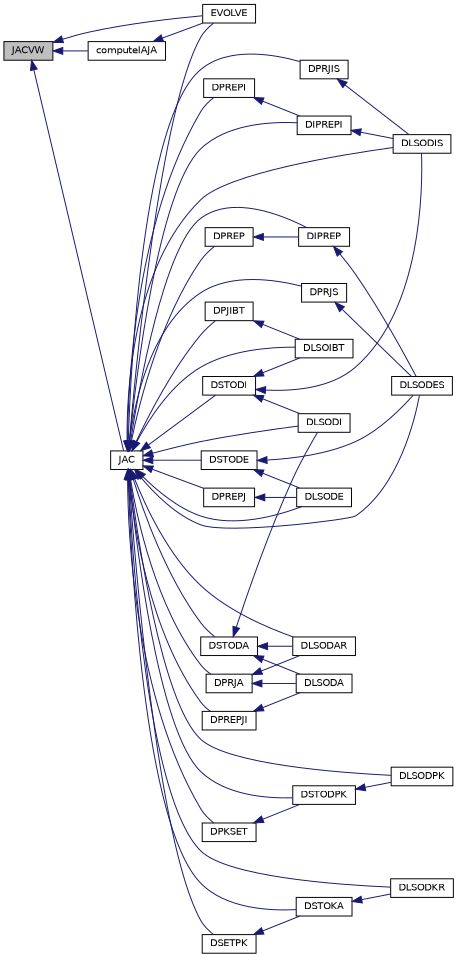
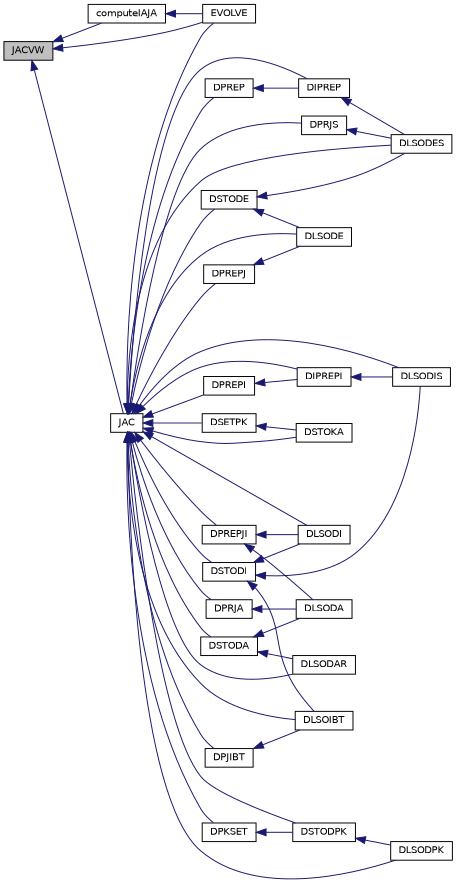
node "DPRJIS": removed
edge "DLSODI" -> "DSTODA": now "DLSODI" -> "DPREPJI"
edge "DLSODAR" -> "DPRJA": removed
node "DLSODKR": removed
